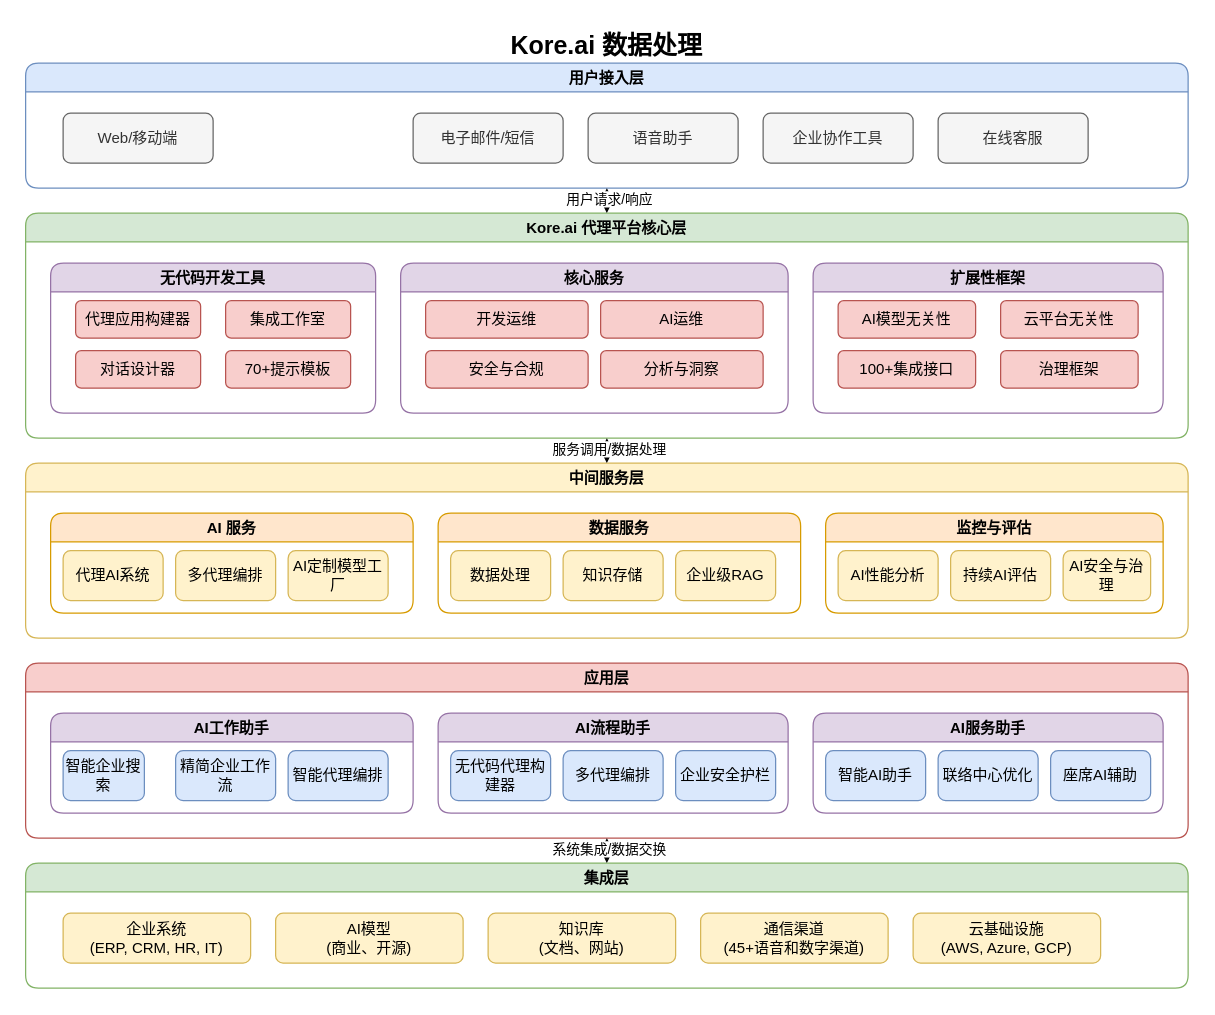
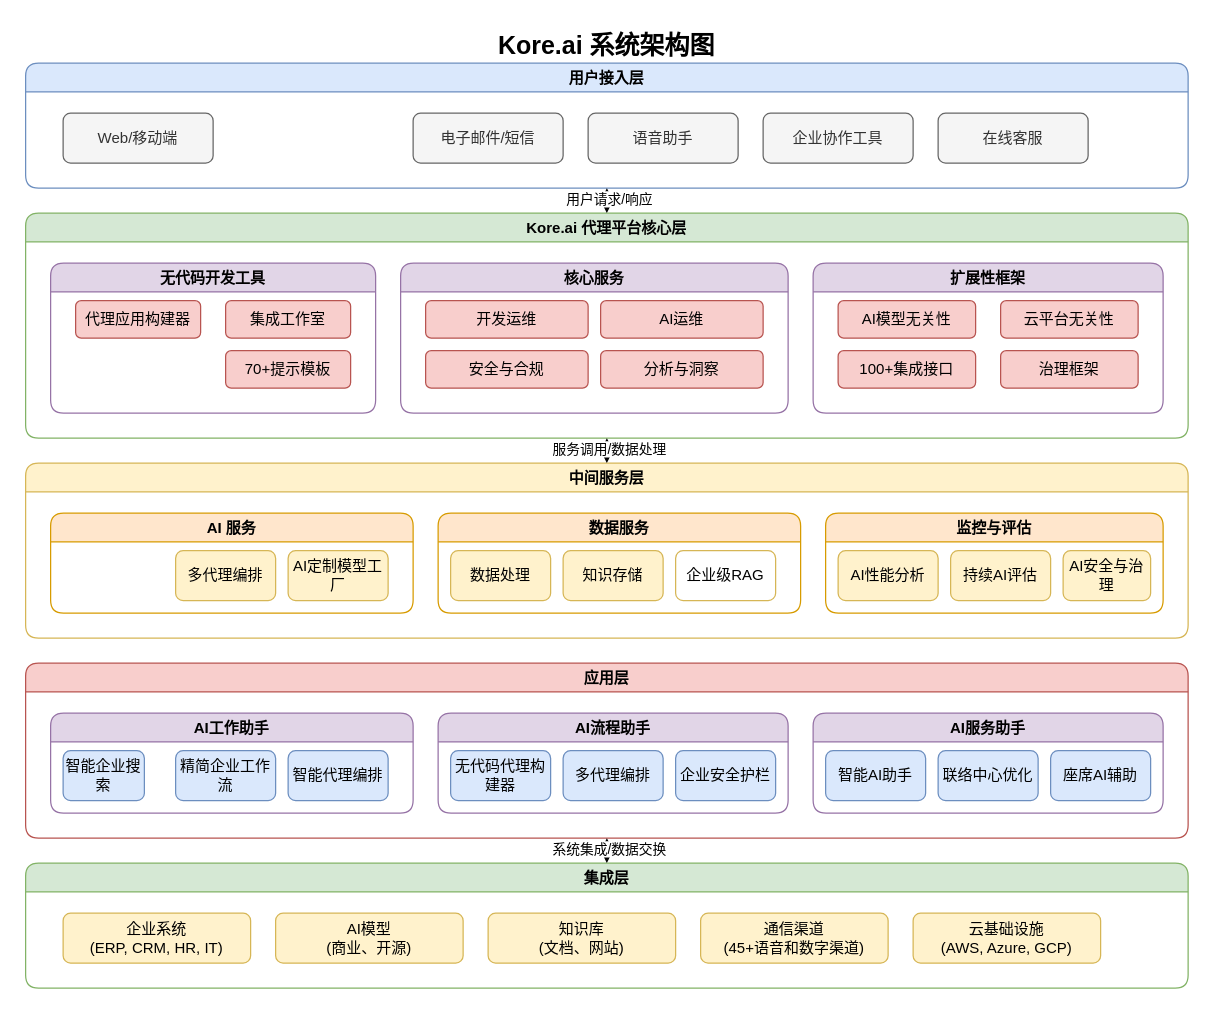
node "Kore.ai 数据处理": label "Kore.ai 数据处理" -> "Kore.ai 系统架构图"
node "对话设计器": removed
node "代理AI系统": removed
node "企业级RAG": fillcolor #fff2cc -> #ffffff
